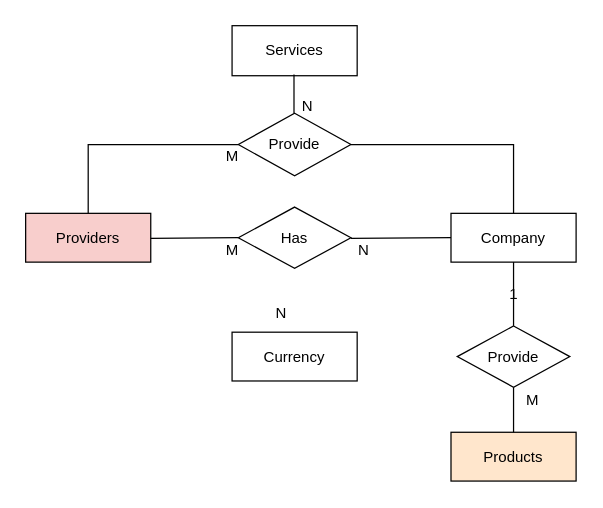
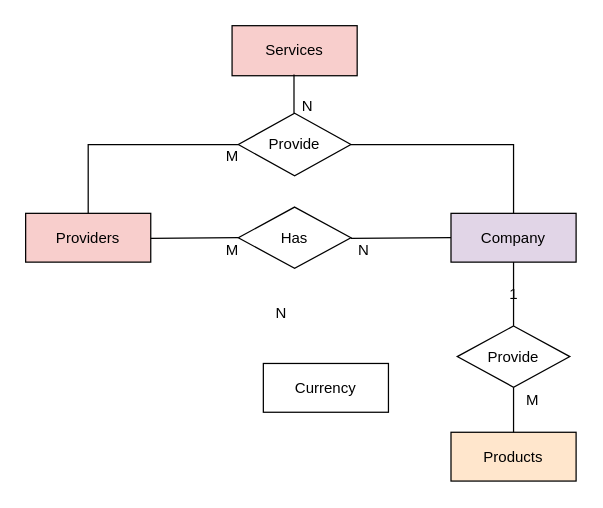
node "Services": fillcolor #ffffff -> #f8cecc
node "Company": fillcolor #ffffff -> #e1d5e7
node "Currency": moved (294, 356) -> (326, 388)
